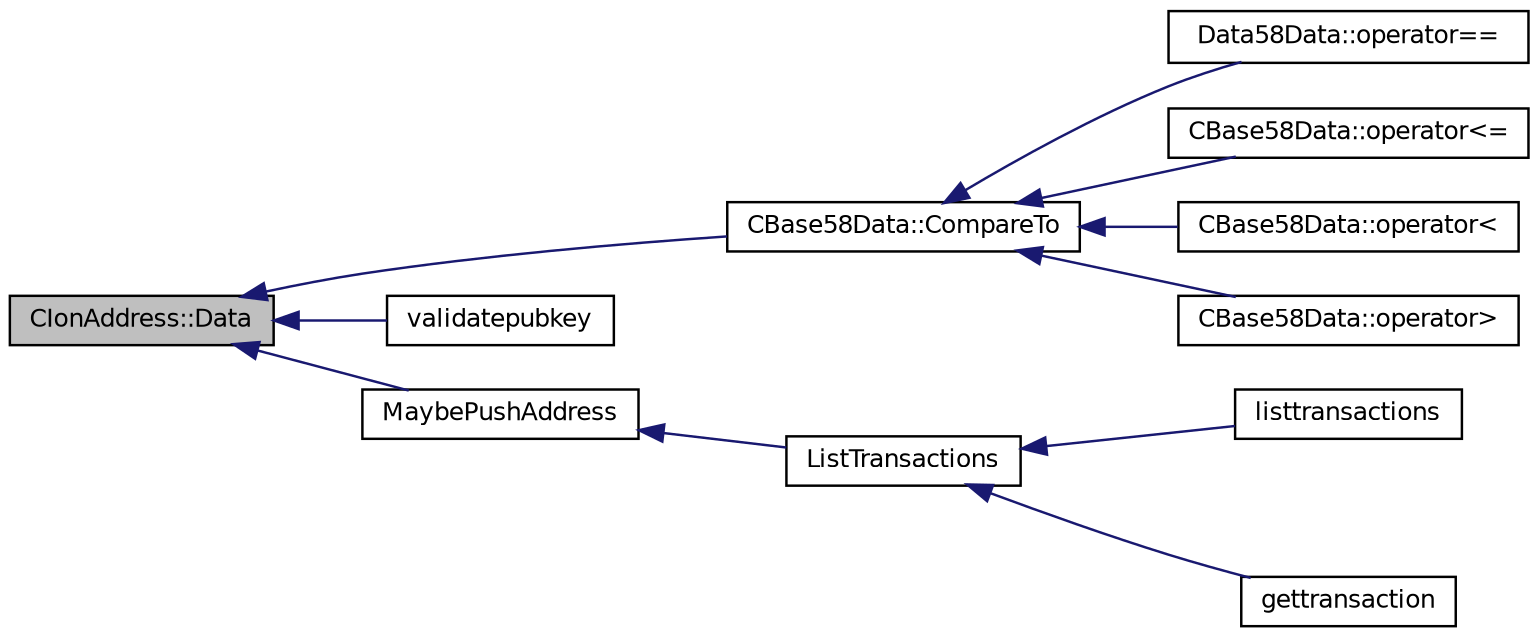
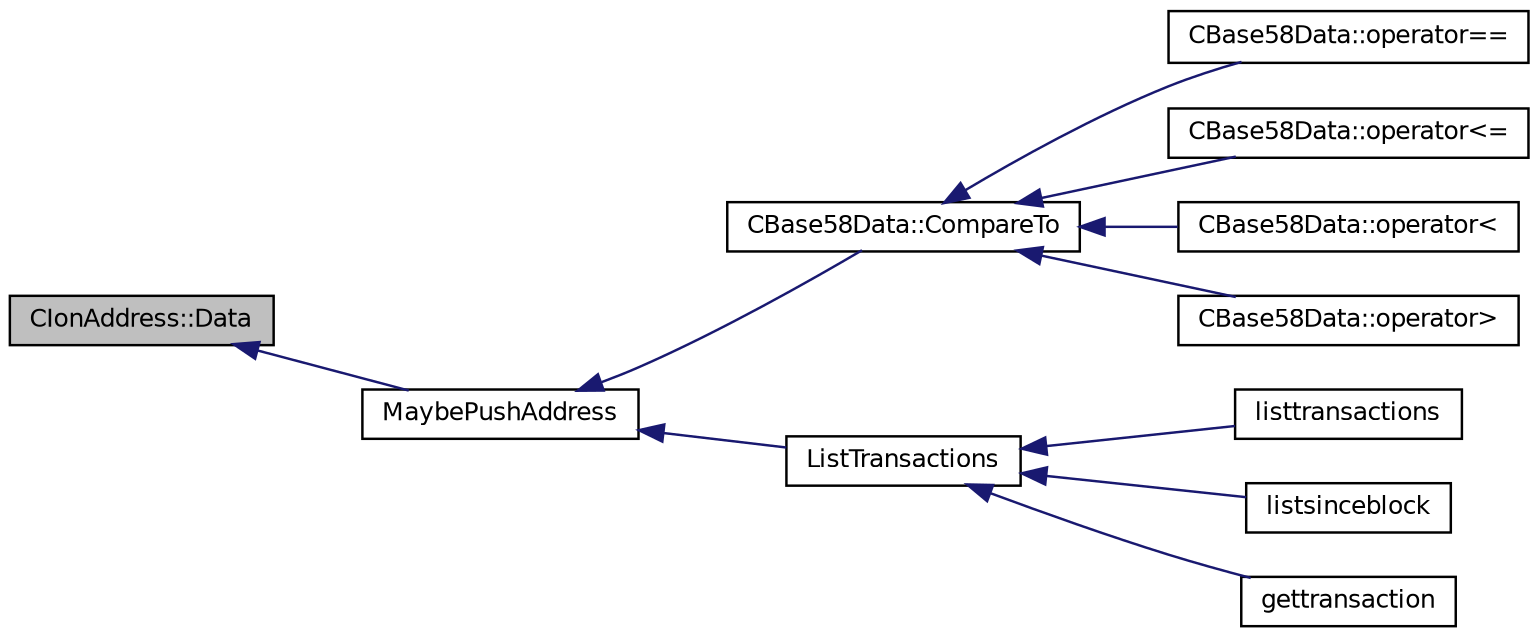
node "Data58Data::operator==": label "Data58Data::operator==" -> "CBase58Data::operator=="
edge "CBase58Data::CompareTo" -> "CIonAddress::Data": now "CBase58Data::CompareTo" -> "MaybePushAddress"
node "validatepubkey": removed
node "listsinceblock": added
